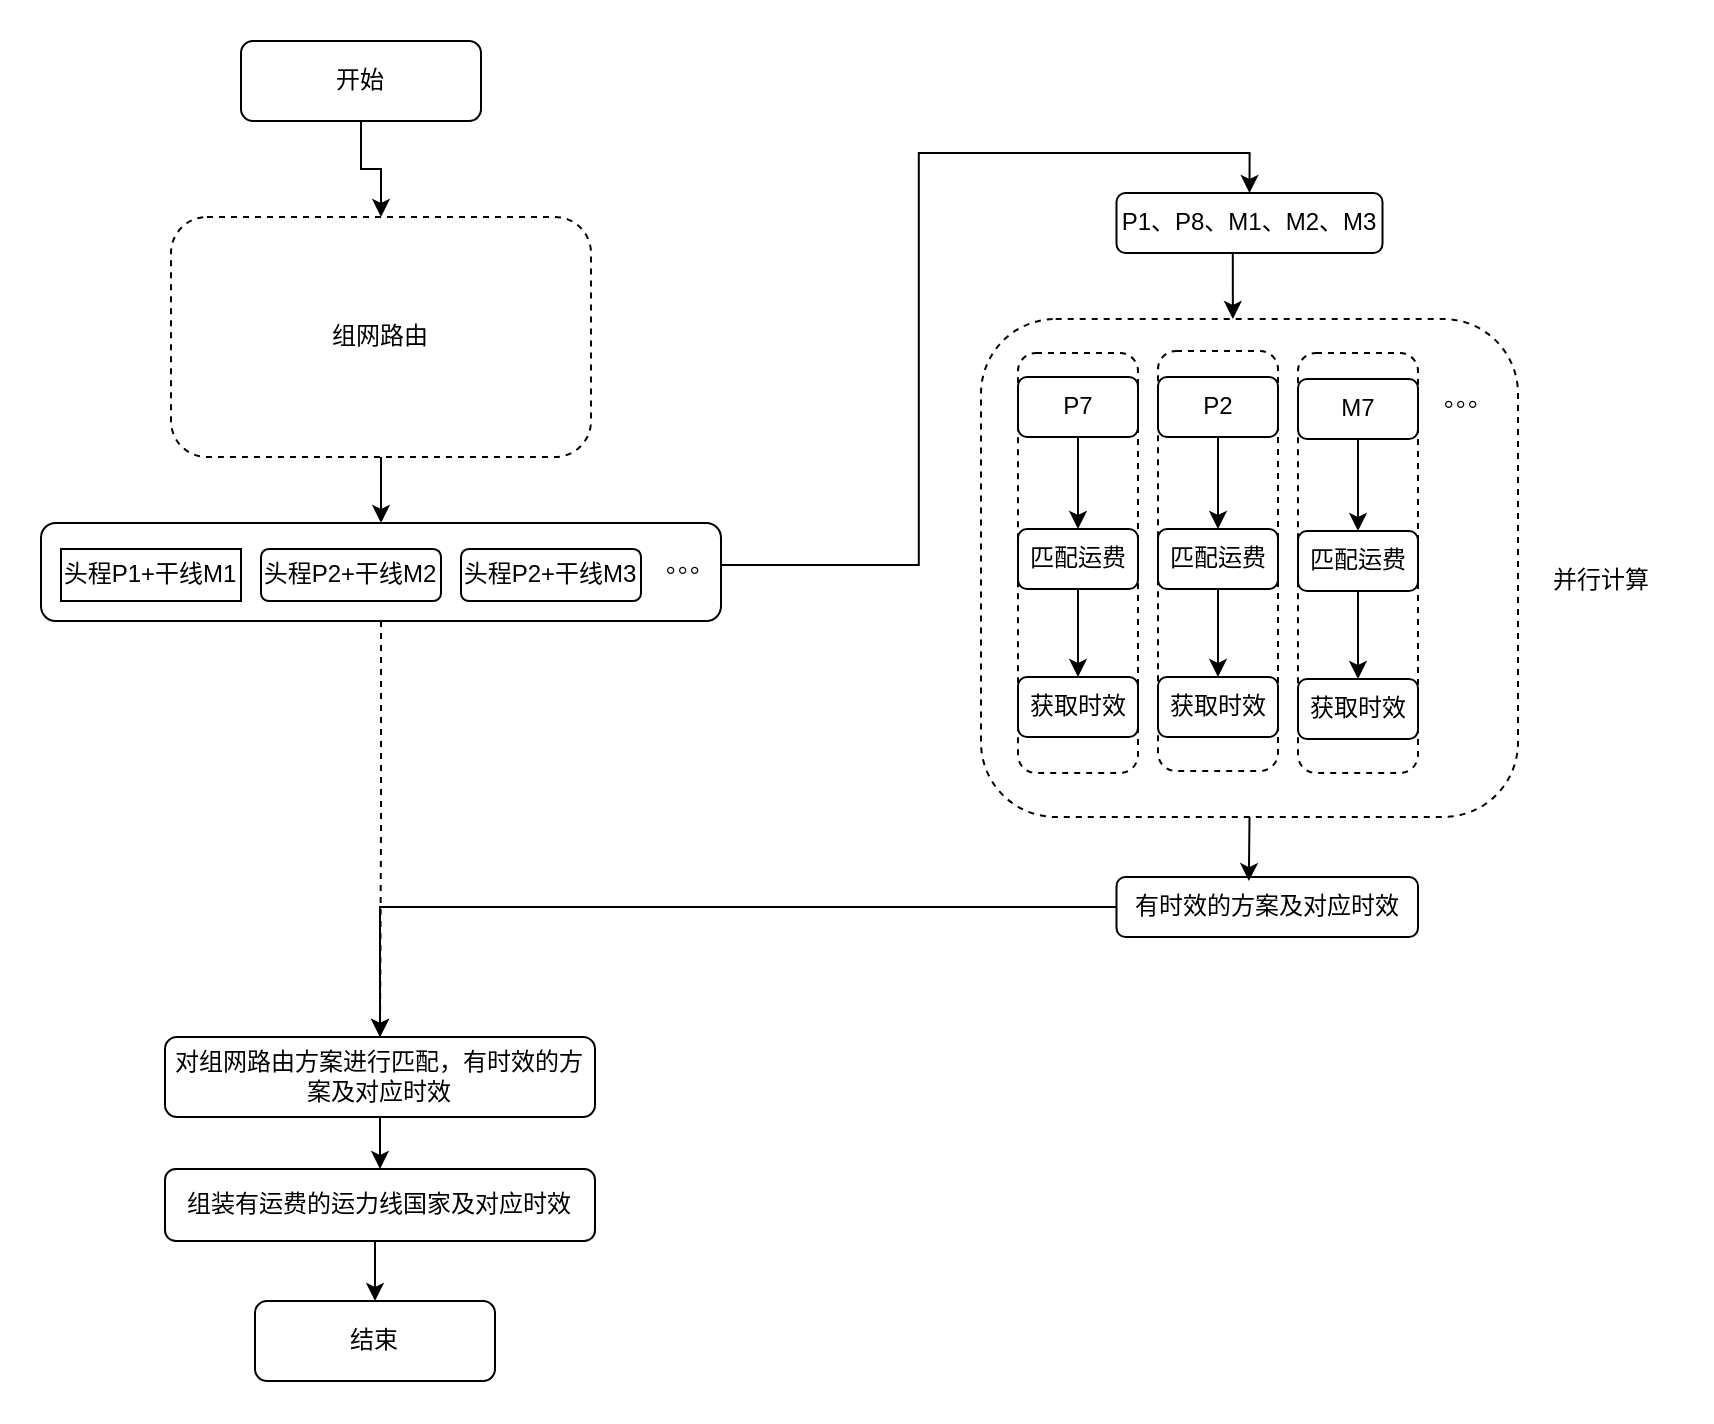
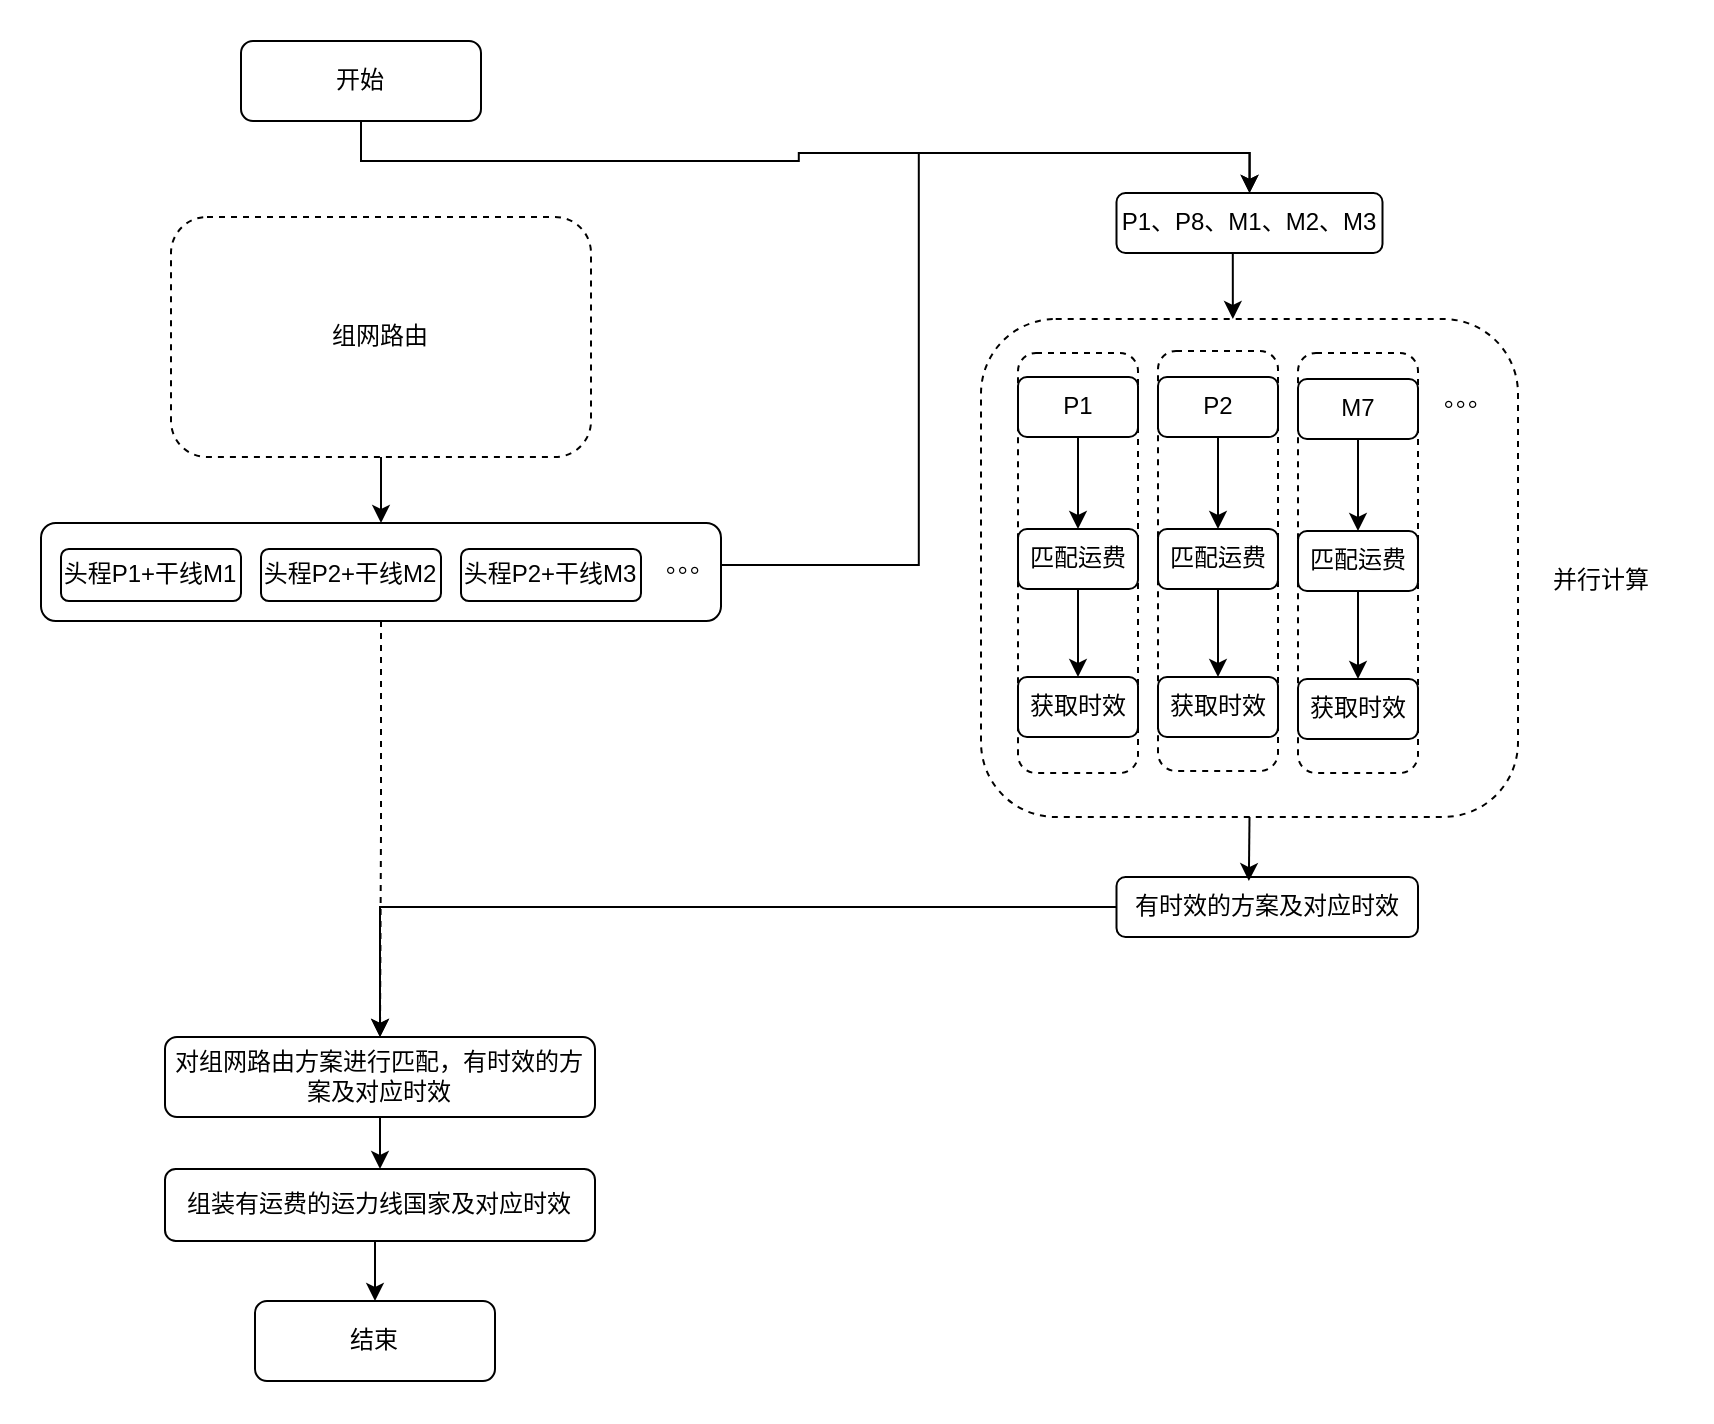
edge "开始" -> "组网路由": now "开始" -> "P1、P8、M1、M2、M3"
node "P7": label "P7" -> "P1"
node "头程P1+干线M1": shape rectangle -> rounded rectangle
